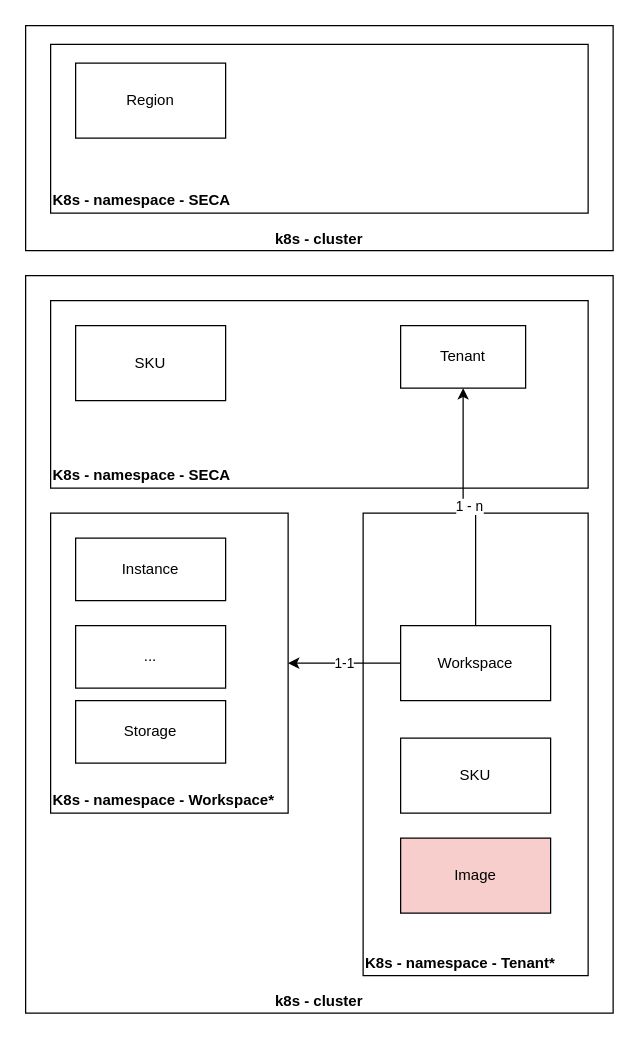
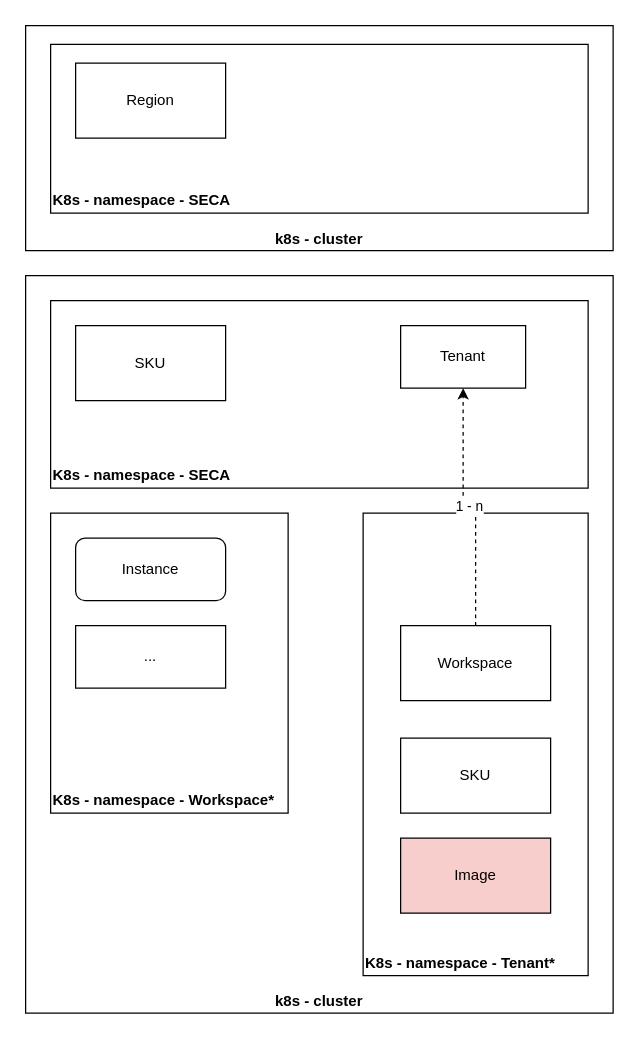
edge "Workspace" -> "Tenant": style solid -> dashed
node "Instance": shape rectangle -> rounded rectangle
edge "Workspace" -> "K8s - namespace - Workspace*": removed, label "1-1"
node "Storage": removed
